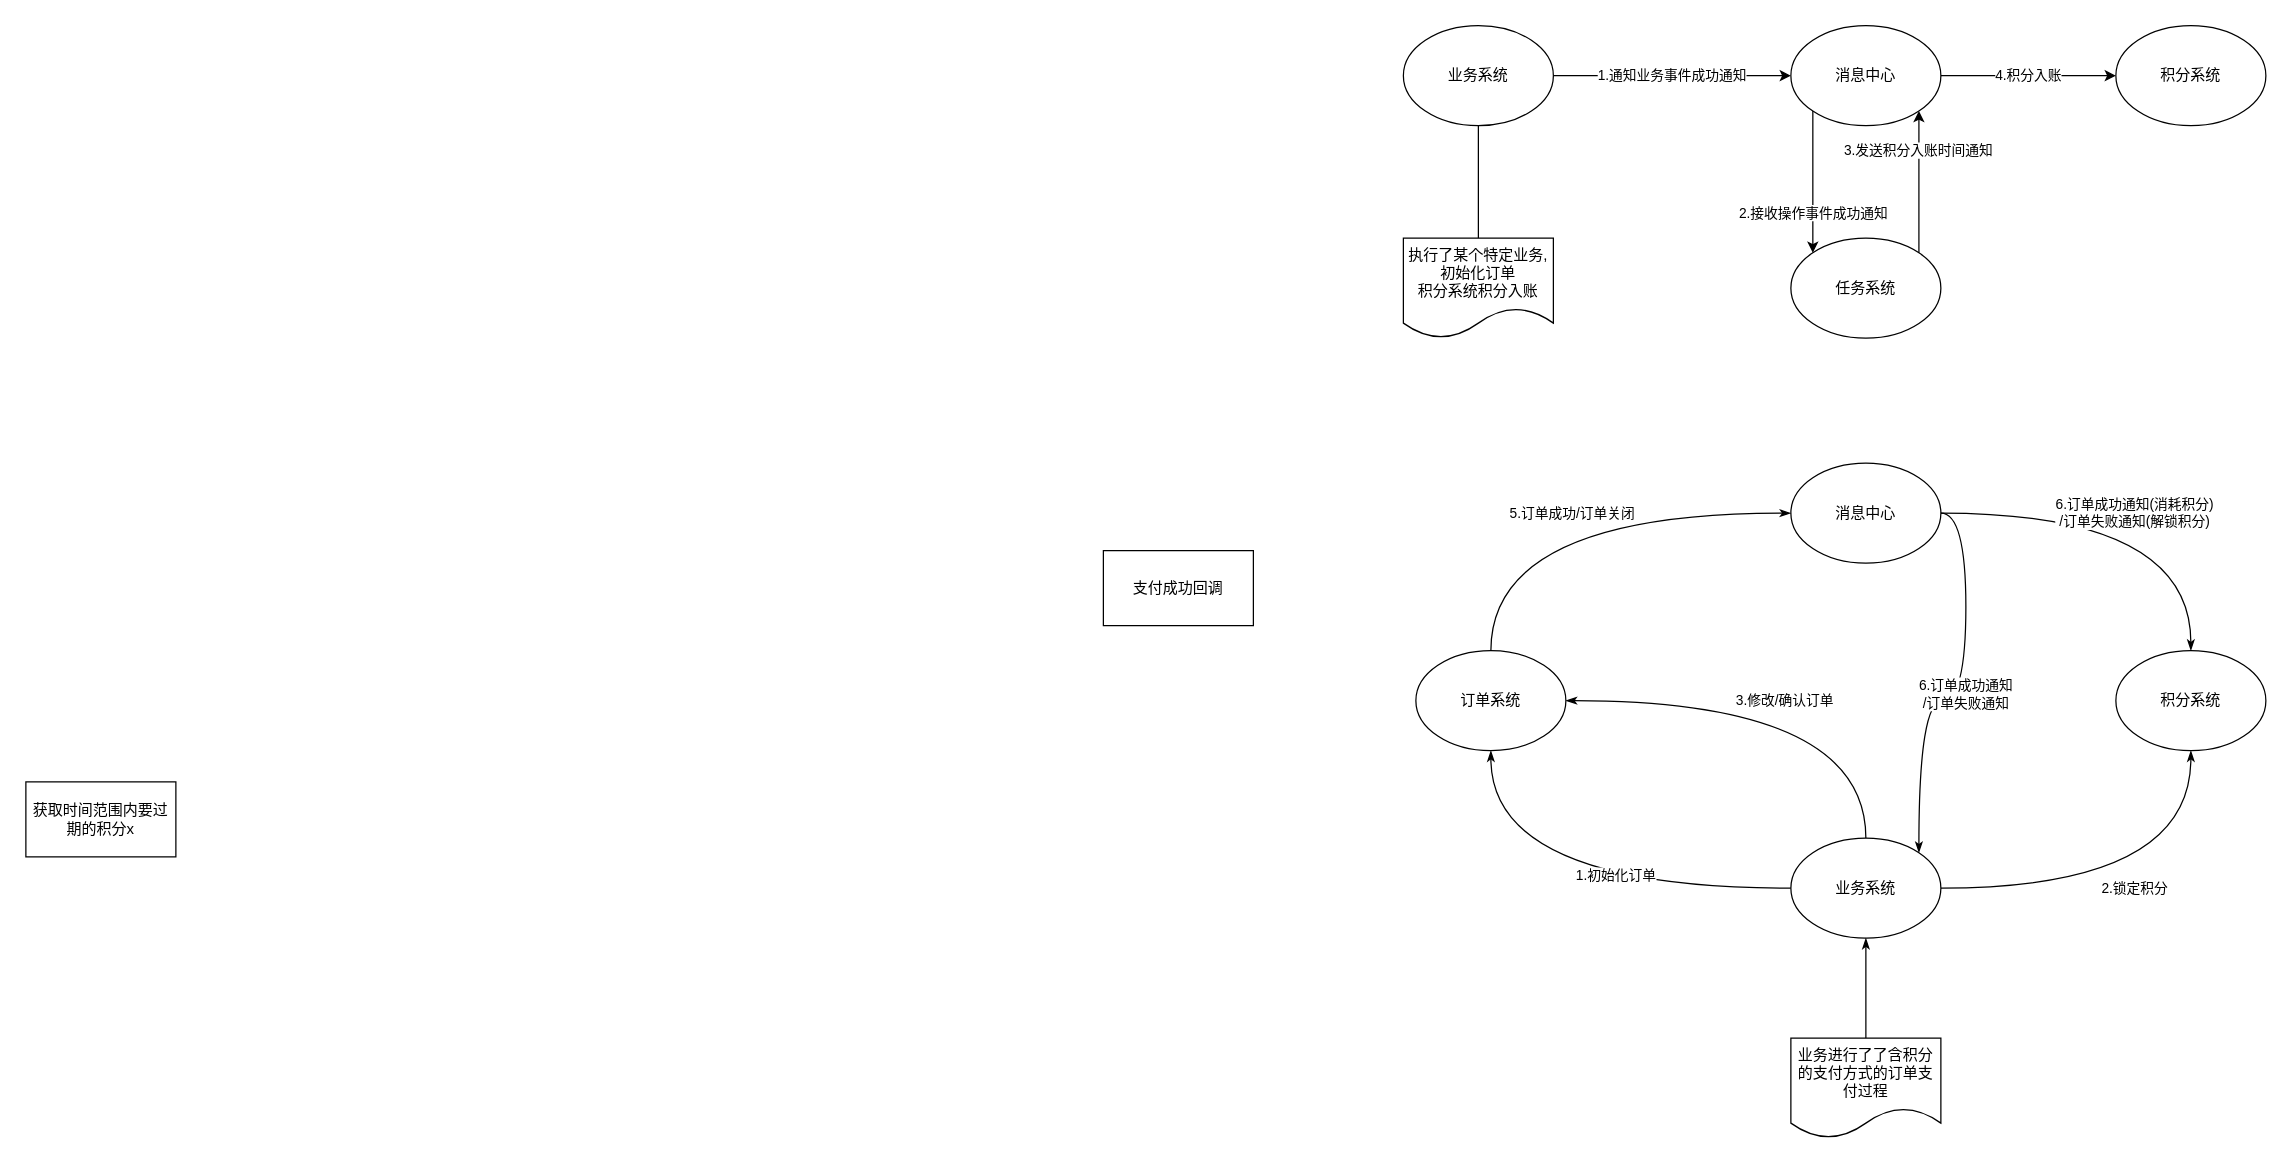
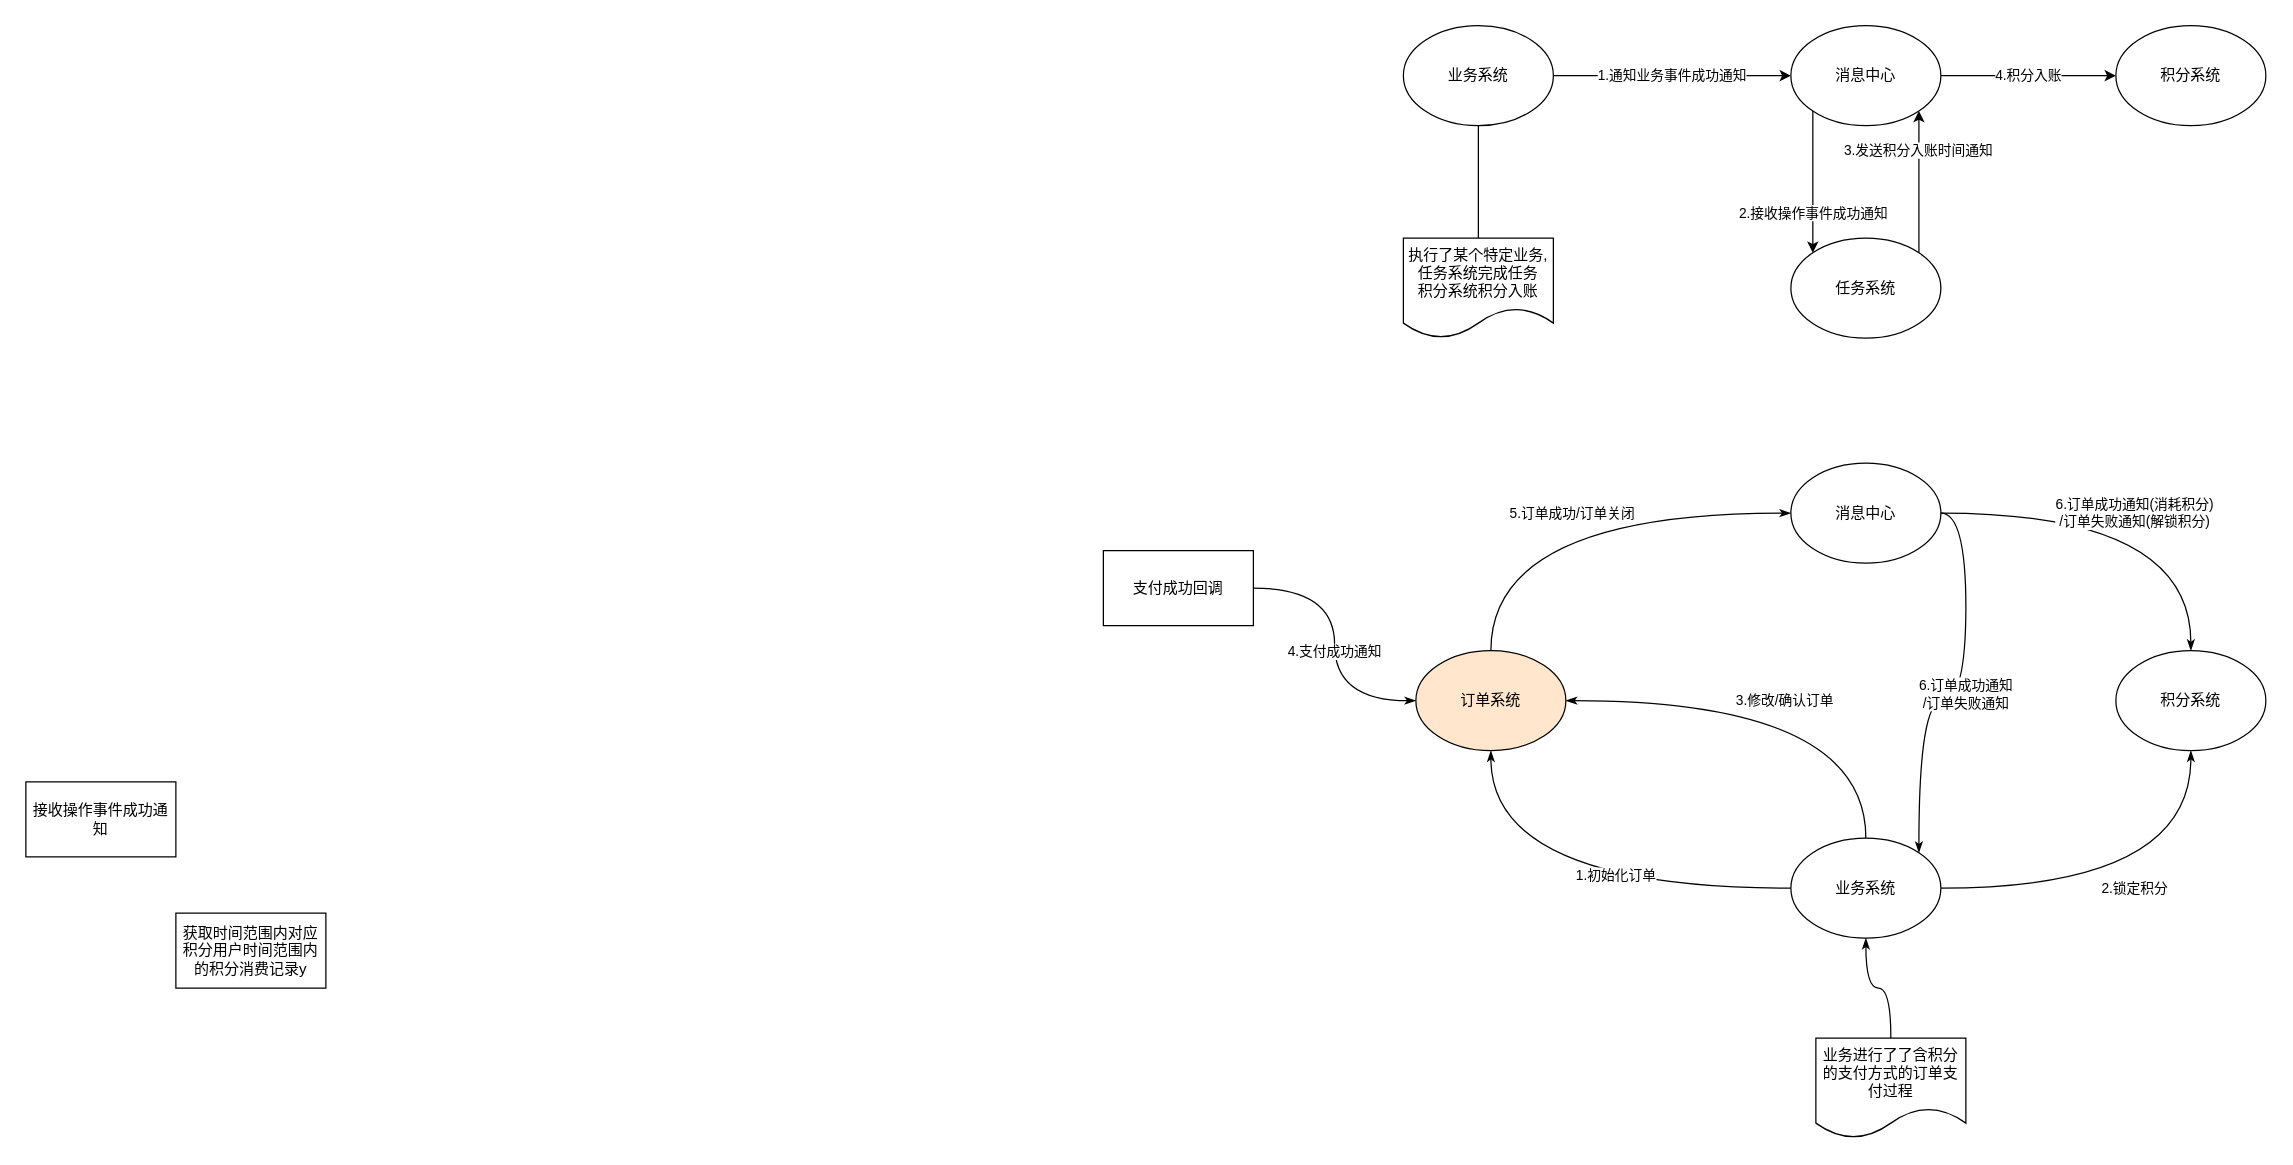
node "执行了某个特定业务, 初始化订单 积分系统积分入账": label "执行了某个特定业务, 初始化订单 积分系统积分入账" -> "执行了某个特定业务, 任务系统完成任务 积分系统积分入账"
edge "支付成功回调" -> "订单系统": added, label "4.支付成功通知"
node "订单系统": fillcolor #ffffff -> #ffe6cc
node "获取时间范围内要过期的积分x": label "获取时间范围内要过期的积分x" -> "接收操作事件成功通知"
node "获取时间范围内对应积分用户时间范围内的积分消费记录y": added
node "业务进行了了含积分的支付方式的订单支付过程": moved (1866, 1088) -> (1891, 1088)
